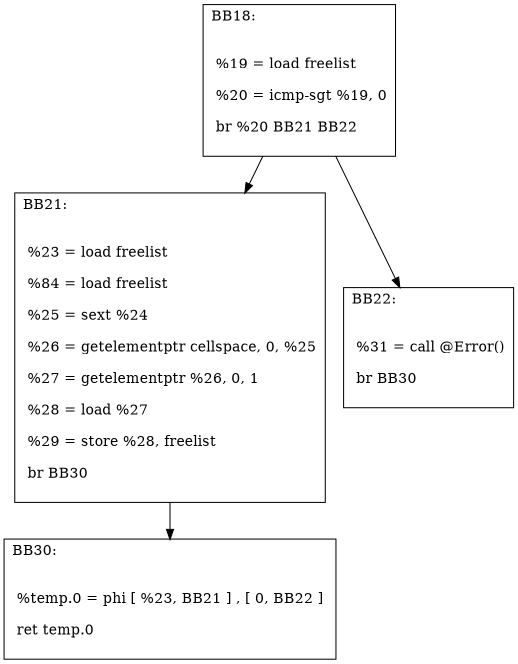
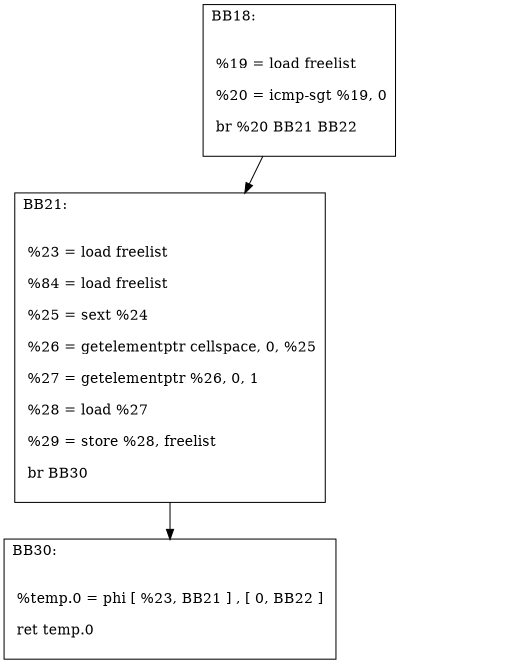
node "BB22:": removed
